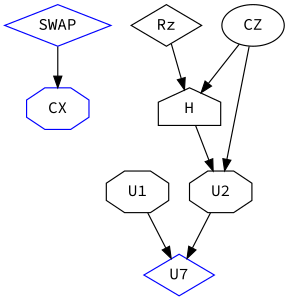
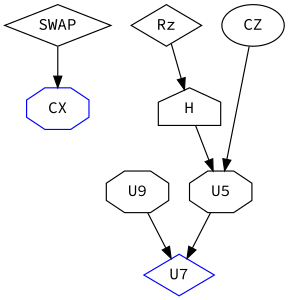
node "SWAP": color blue -> black
edge "CZ" -> "H": removed
node "U1": label "U1" -> "U9"
node "U2": label "U2" -> "U5"
